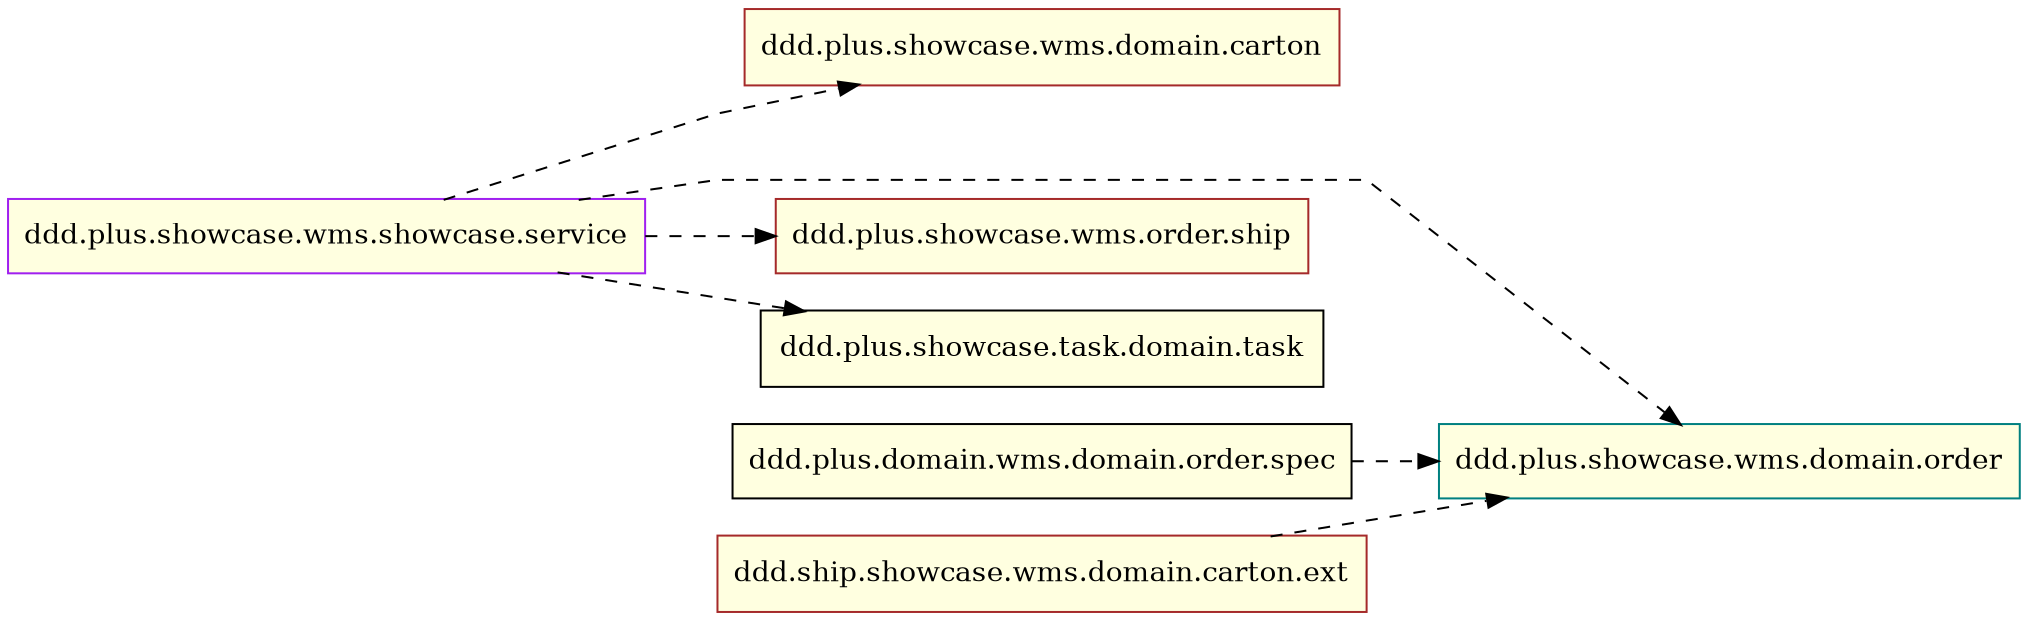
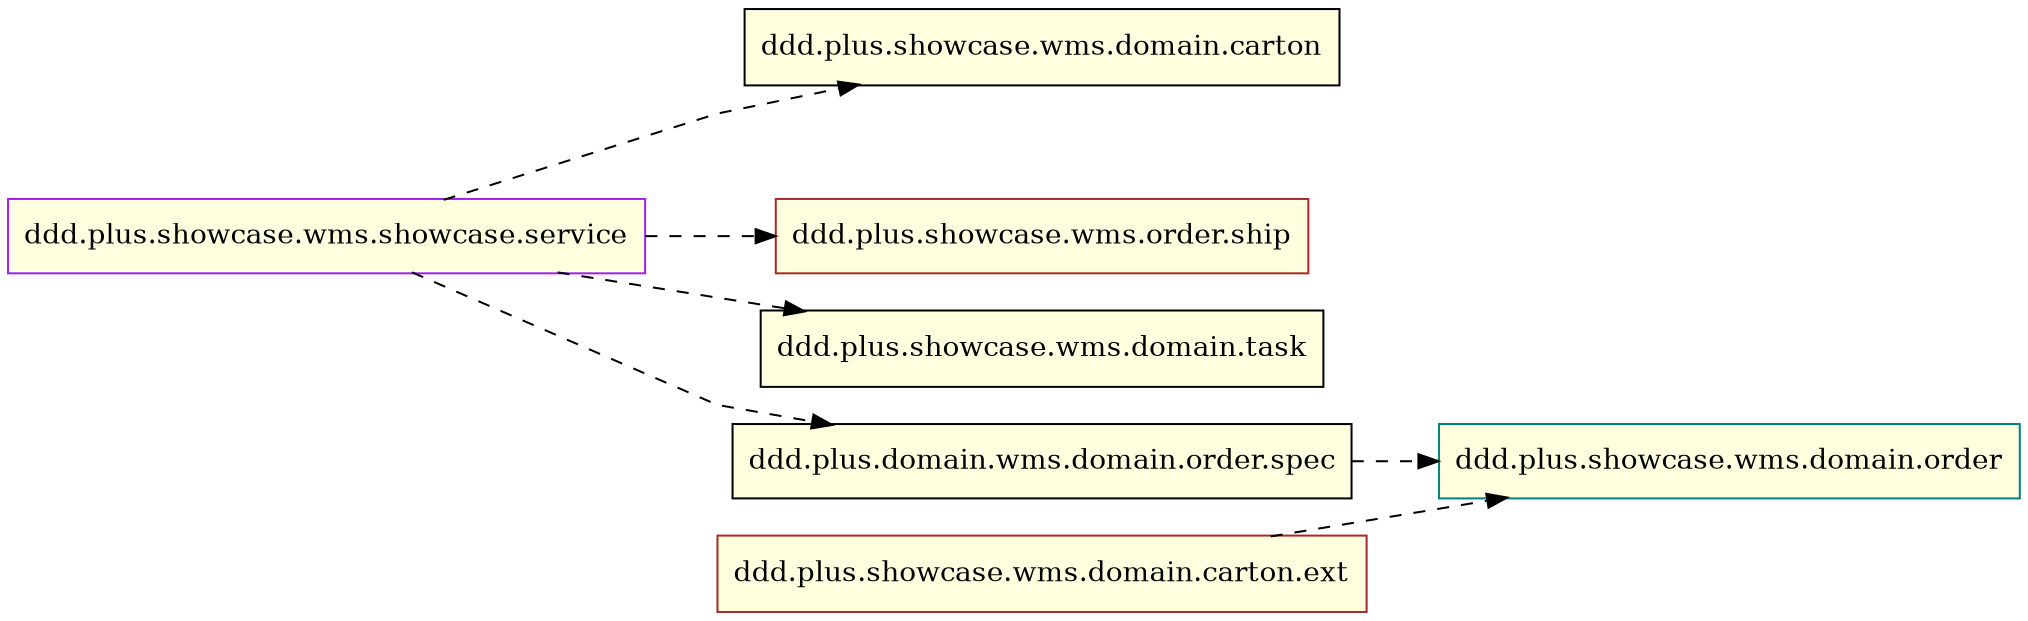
node "ddd.plus.showcase.wms.domain.carton": color brown -> black
edge "ddd.plus.showcase.wms.showcase.service" -> "ddd.plus.showcase.wms.domain.order": now "ddd.plus.showcase.wms.showcase.service" -> "ddd.plus.domain.wms.domain.order.spec"
node "ddd.plus.showcase.task.domain.task": label "ddd.plus.showcase.task.domain.task" -> "ddd.plus.showcase.wms.domain.task"
node "ddd.ship.showcase.wms.domain.carton.ext": label "ddd.ship.showcase.wms.domain.carton.ext" -> "ddd.plus.showcase.wms.domain.carton.ext"
